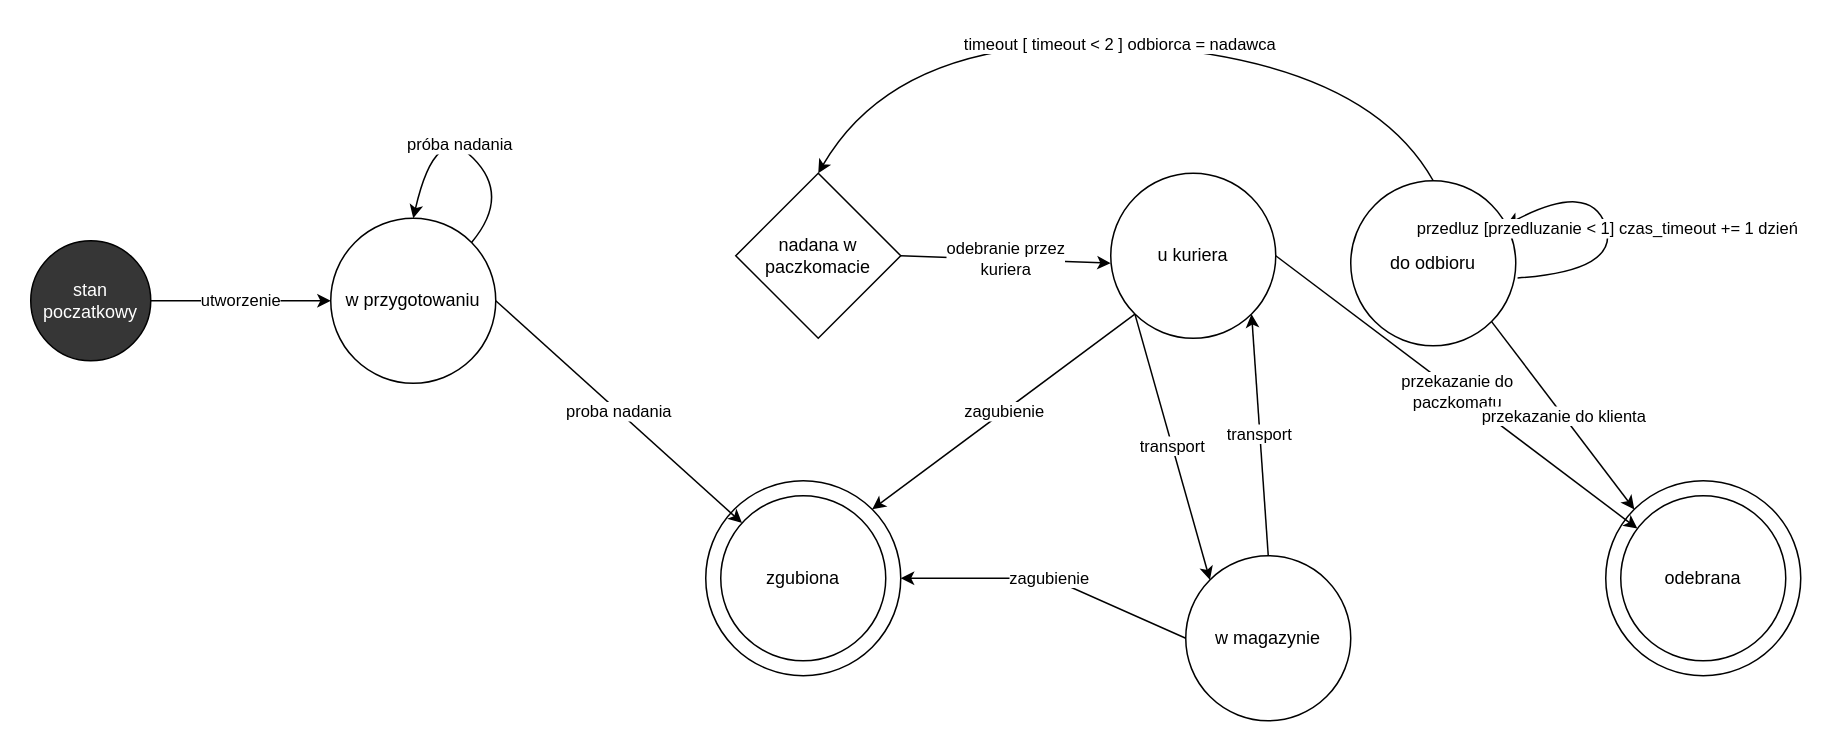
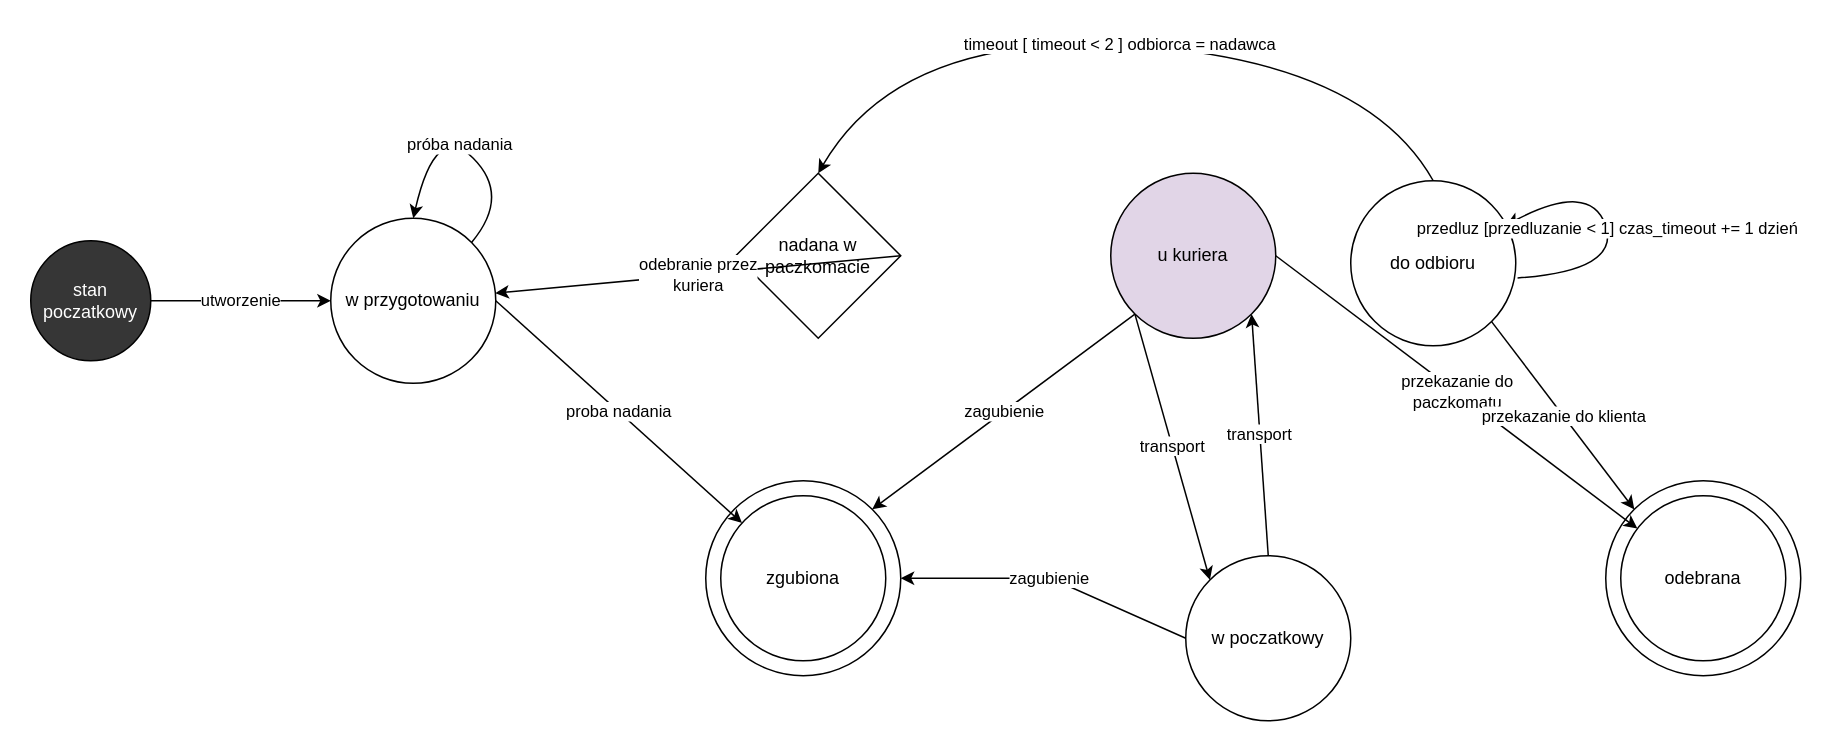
node "u kuriera": fillcolor #ffffff -> #e1d5e7
edge "nadana w paczkomacie" -> "u kuriera": now "nadana w paczkomacie" -> "w przygotowaniu"
node "w magazynie": label "w magazynie" -> "w poczatkowy"
